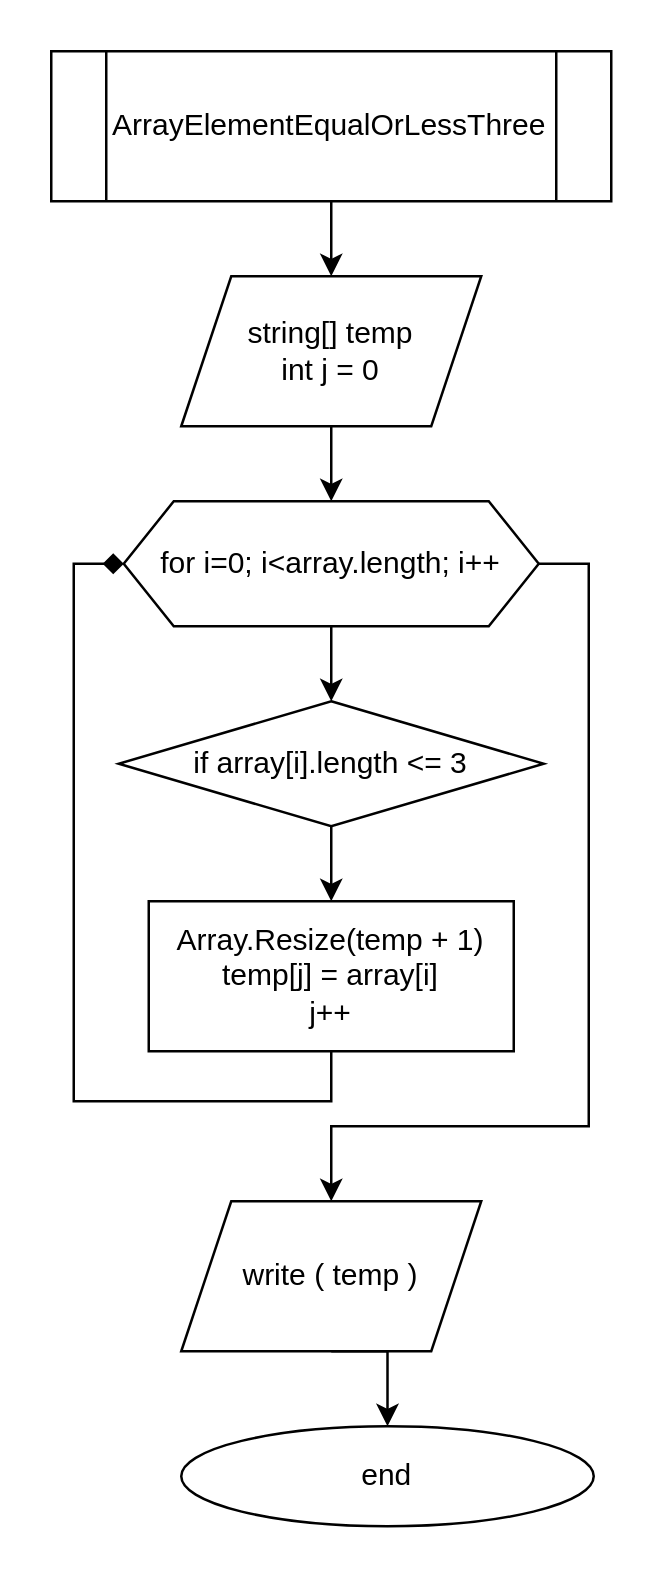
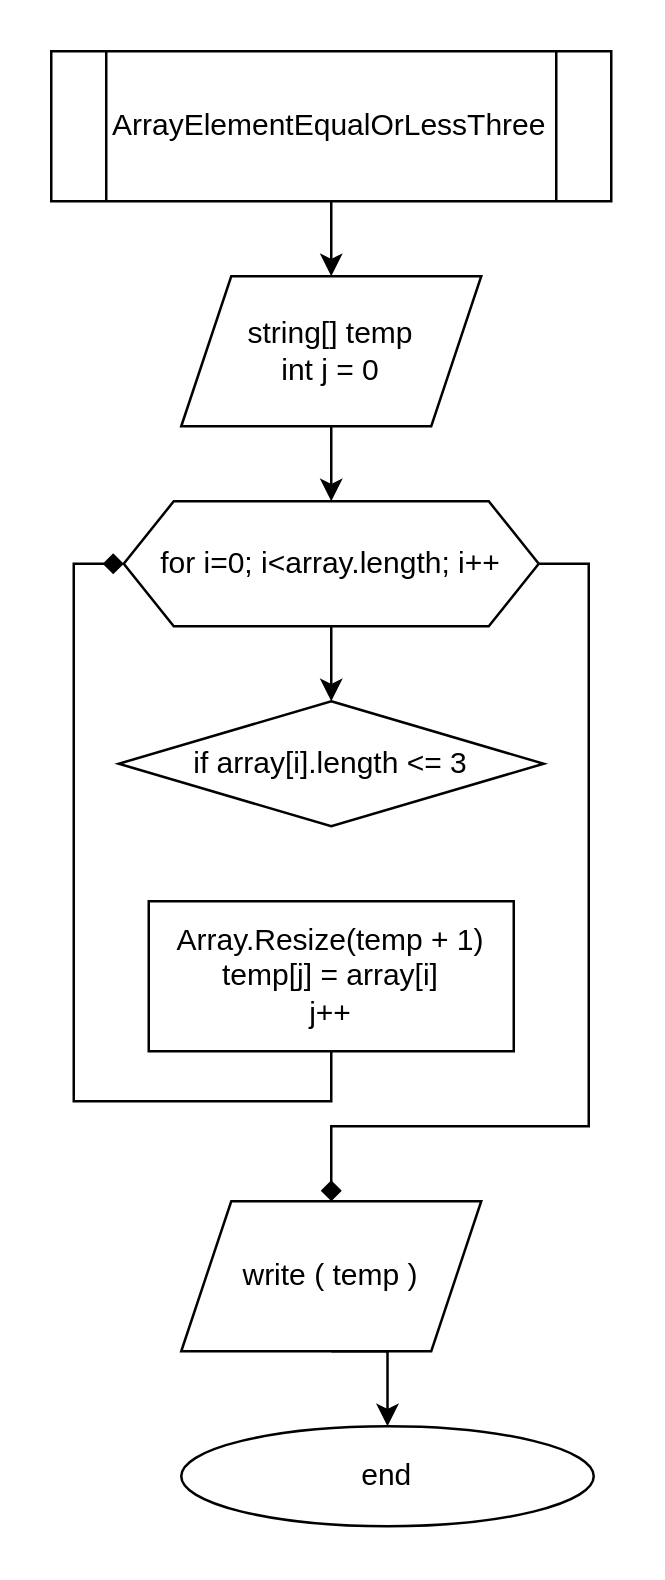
edge "if array[i].length <= 3" -> "Array.Resize(temp + 1) temp[j] = array[i] j++": removed
edge "for i=0; i<array.length; i++" -> "write ( temp )": arrowhead classic -> diamond
